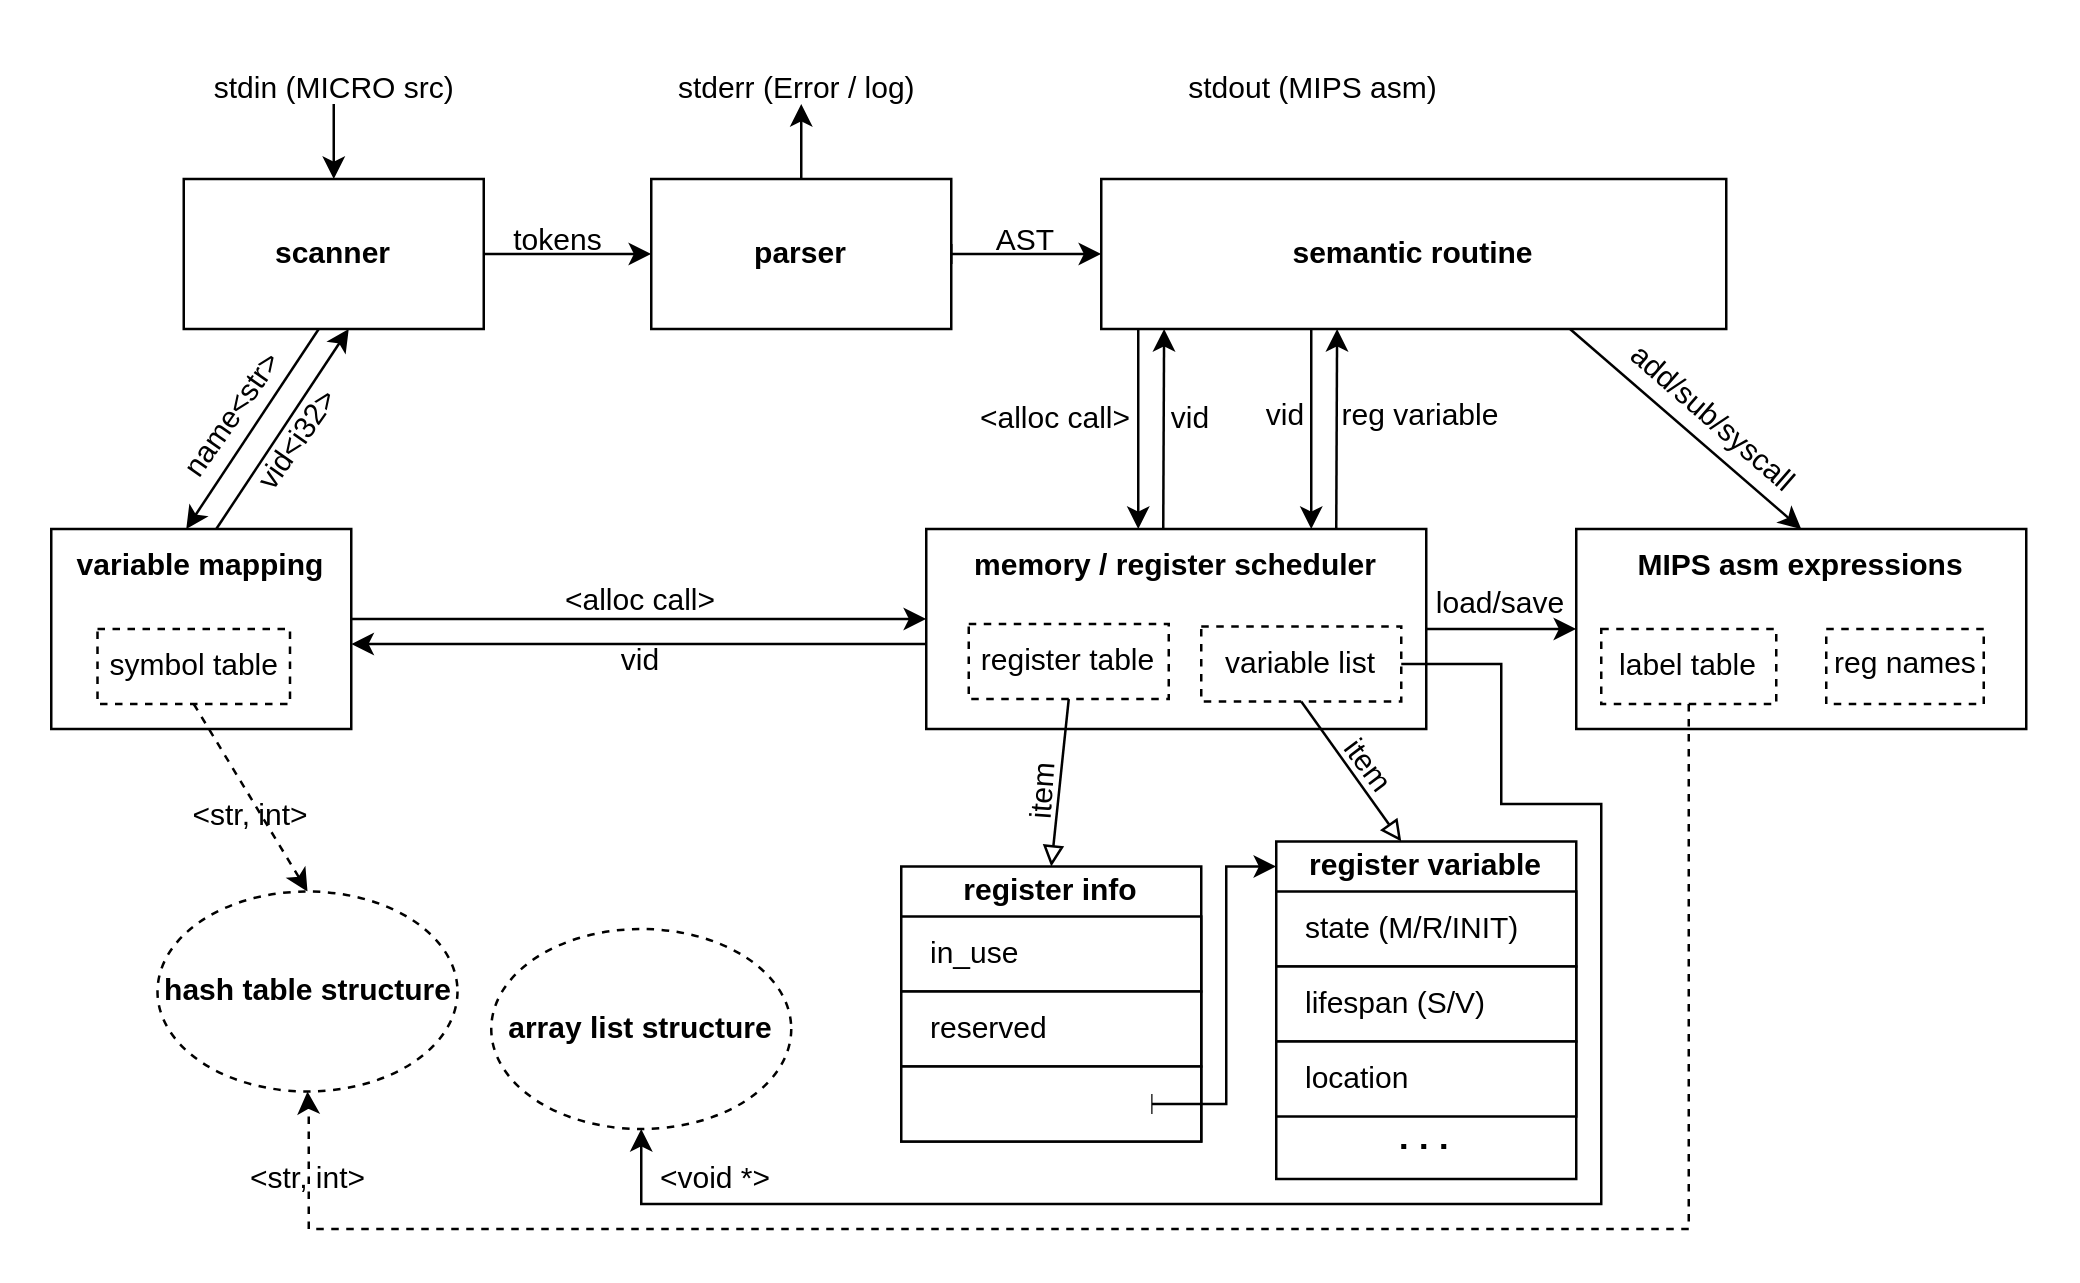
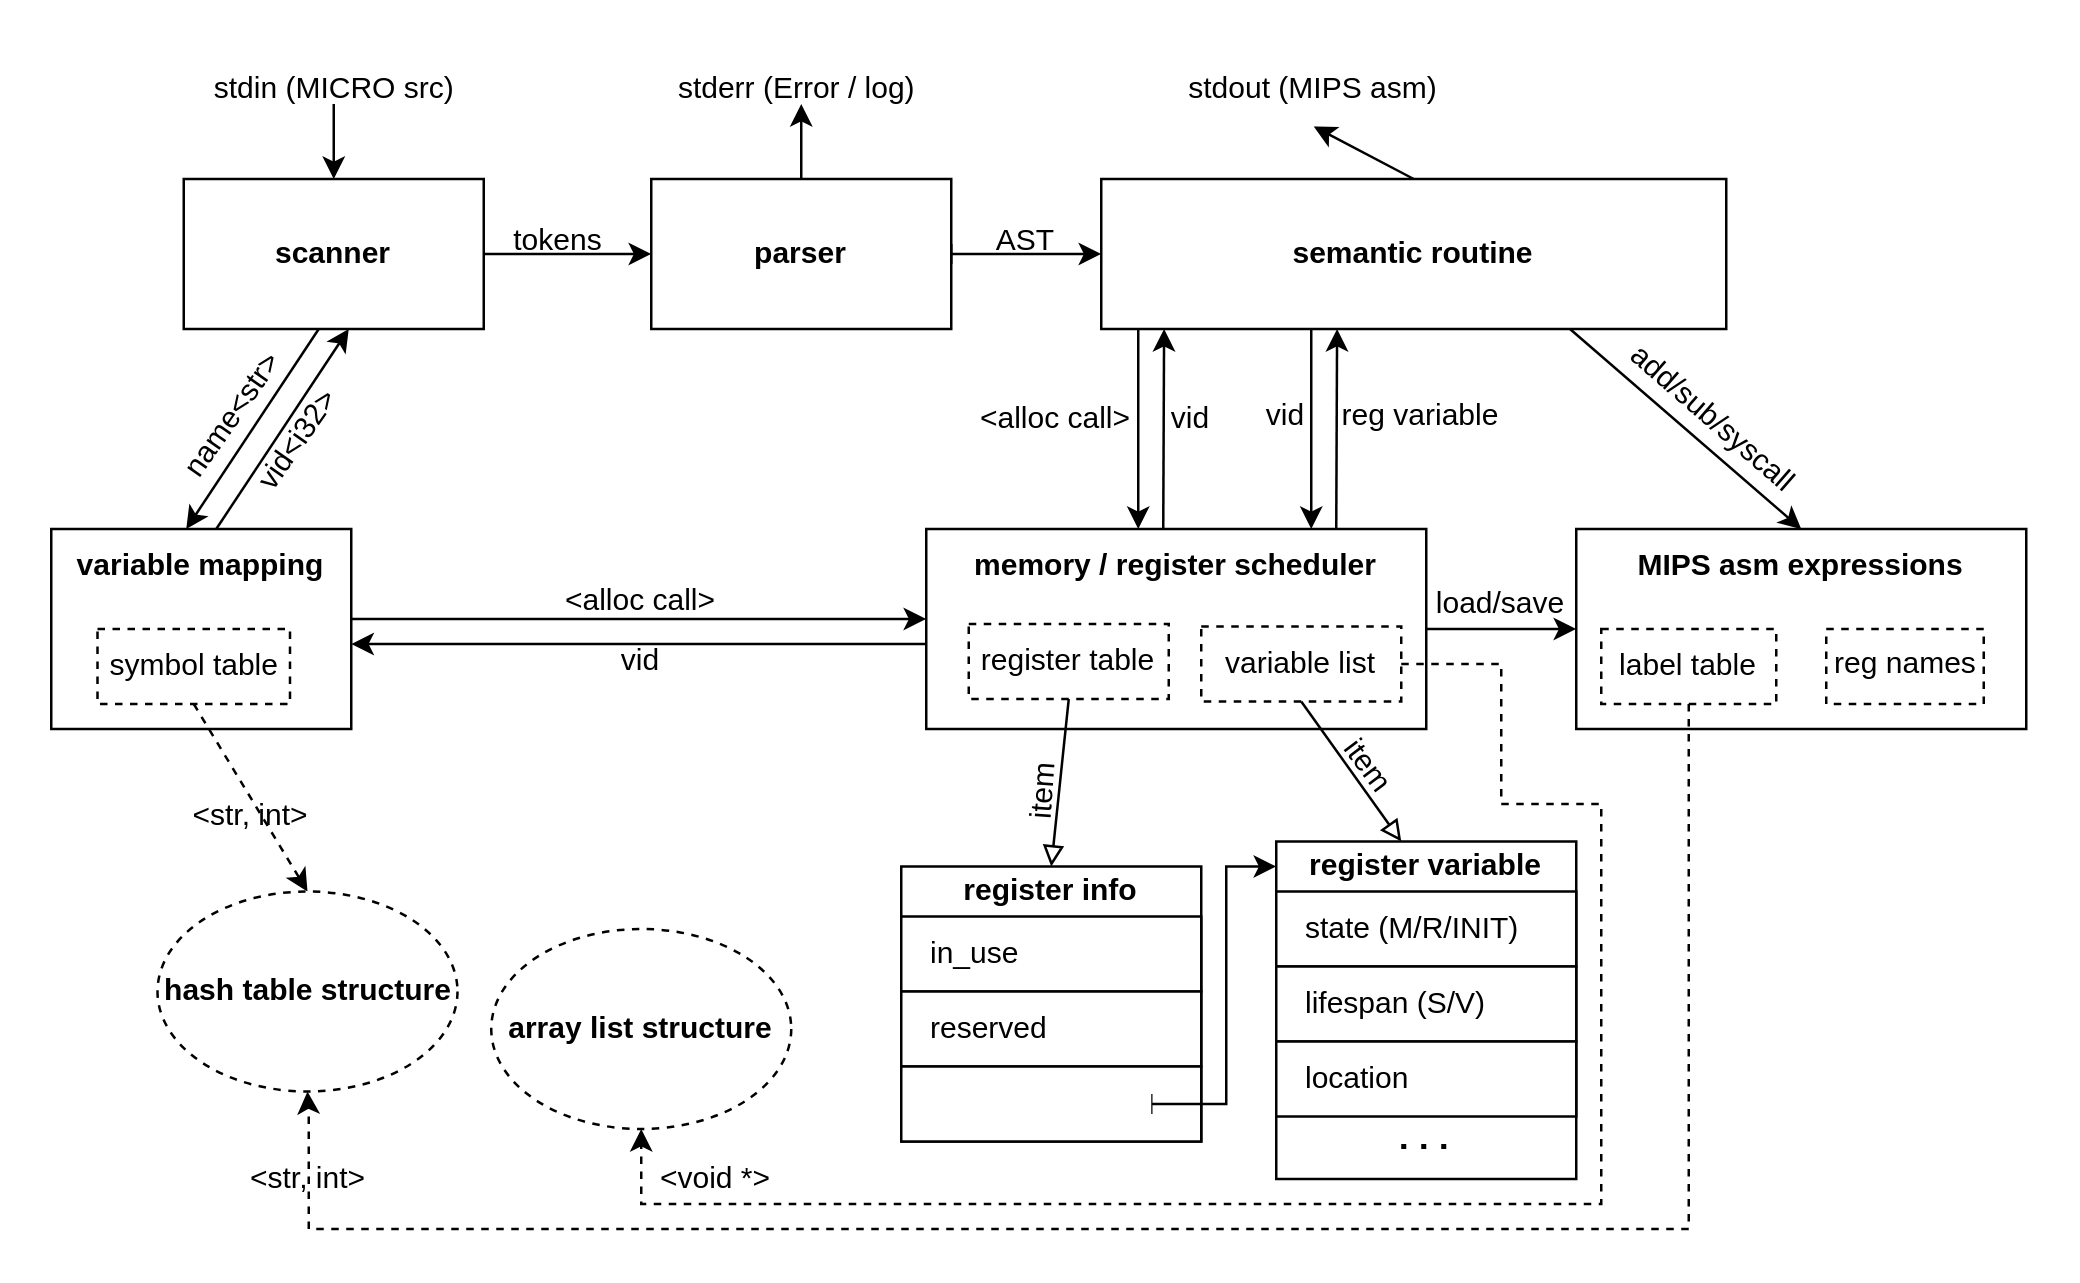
edge "semantic routine" -> "stdout (MIPS asm)": added
edge "variable list" -> "array list structure": style solid -> dashed
